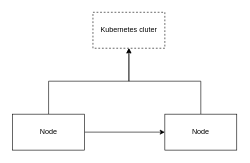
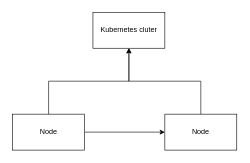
node "Kubernetes cluter": style dashed -> solid
